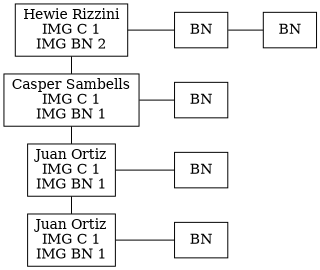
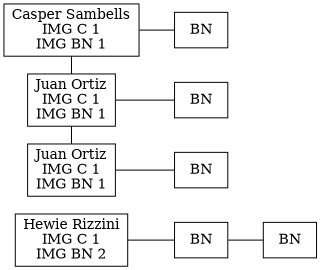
edge "Hewie Rizzini IMG C 1 IMG BN 2" -- "Casper Sambells IMG C 1 IMG BN 1": removed
